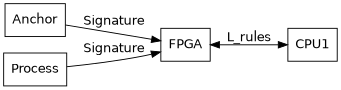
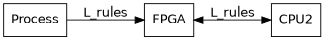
node "Anchor": removed
node "CPU1": label "CPU1" -> "CPU2"
edge "Process" -> "FPGA": label "Signature" -> "L_rules"
